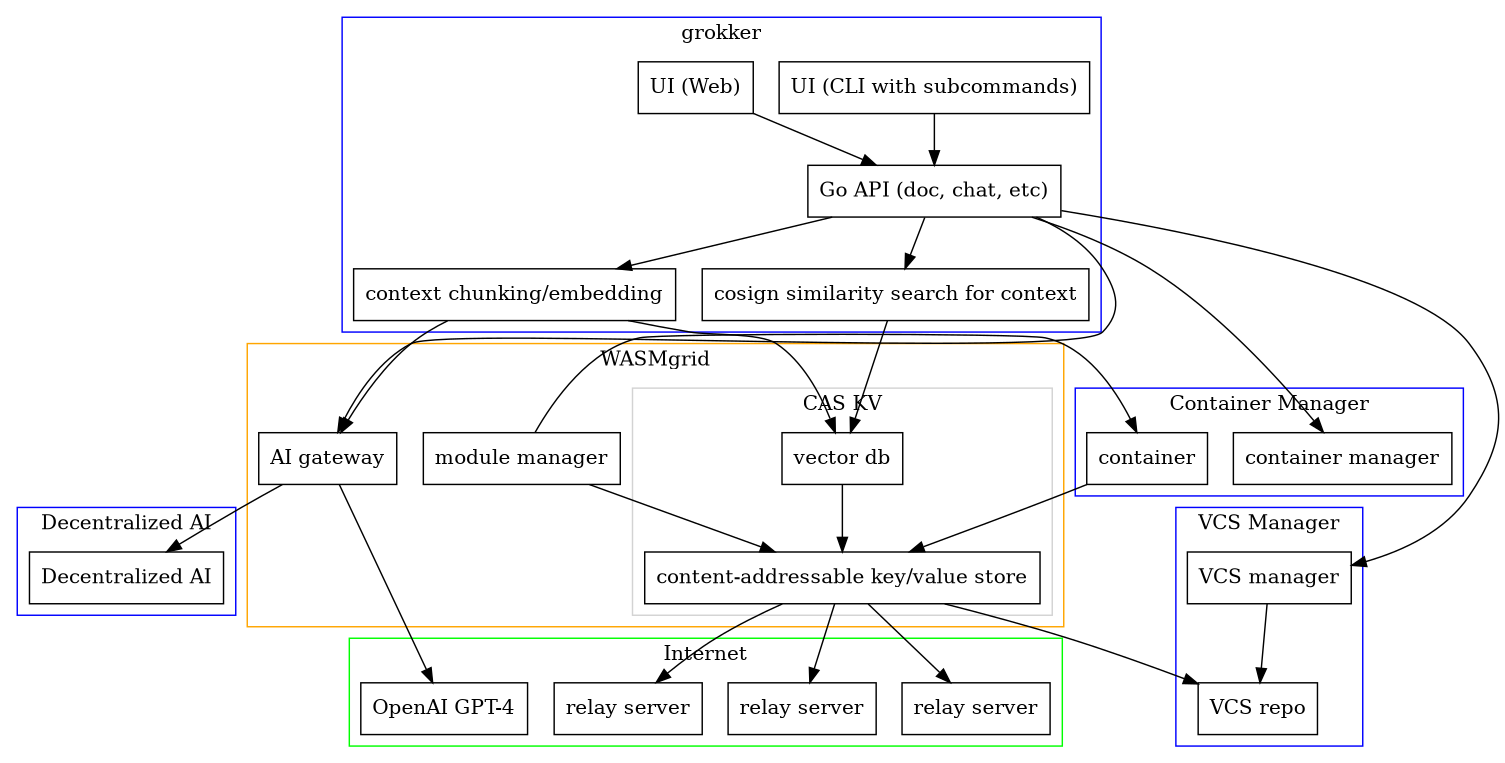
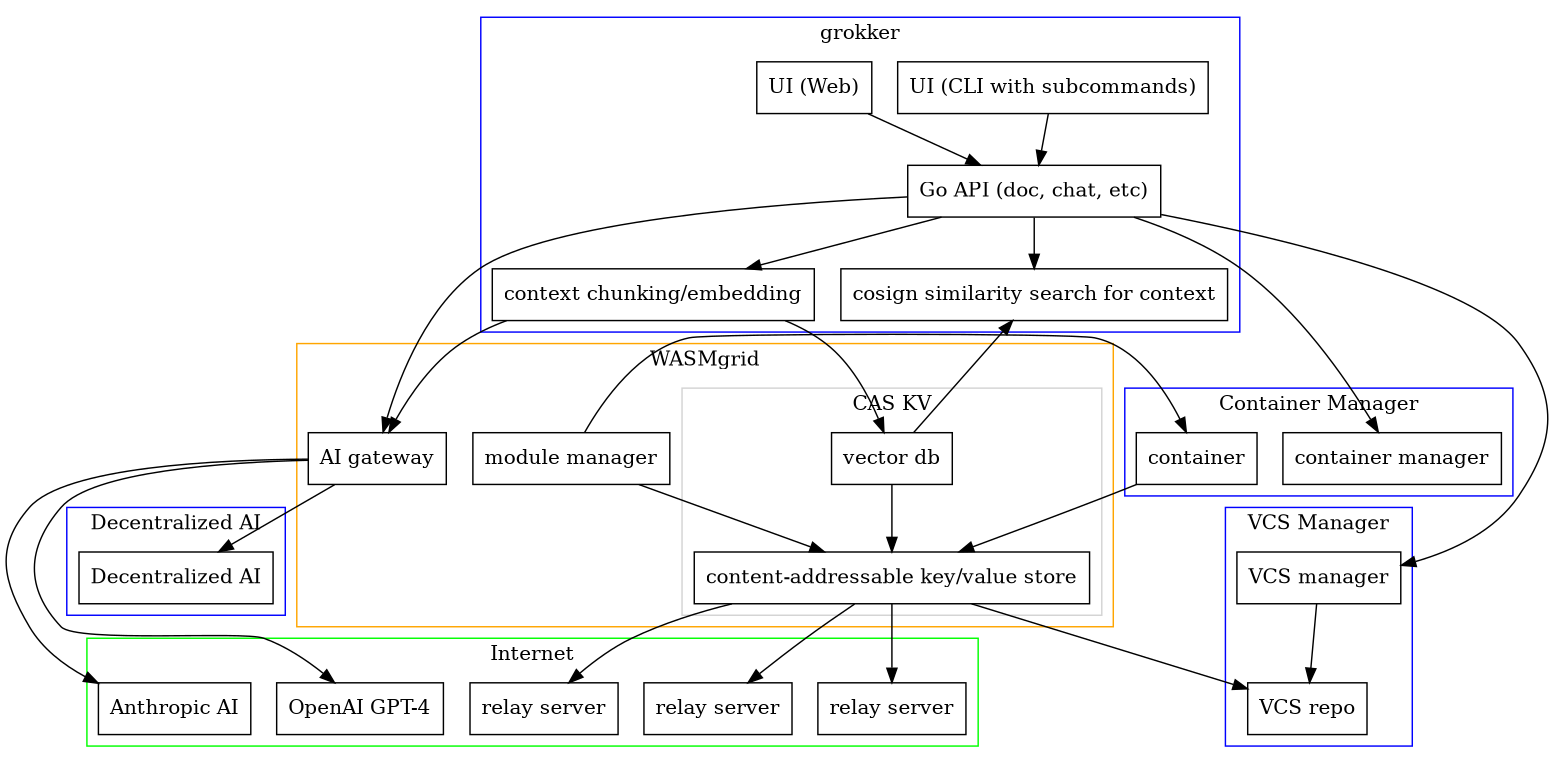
edge "cosign similarity search for context" -> "vector db": reversed
node "Anthropic AI": added
